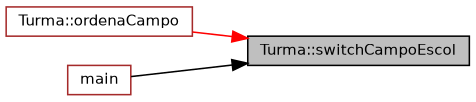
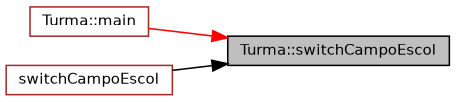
node "Turma::ordenaCampo": label "Turma::ordenaCampo" -> "Turma::main"
node "main": label "main" -> "switchCampoEscol"
